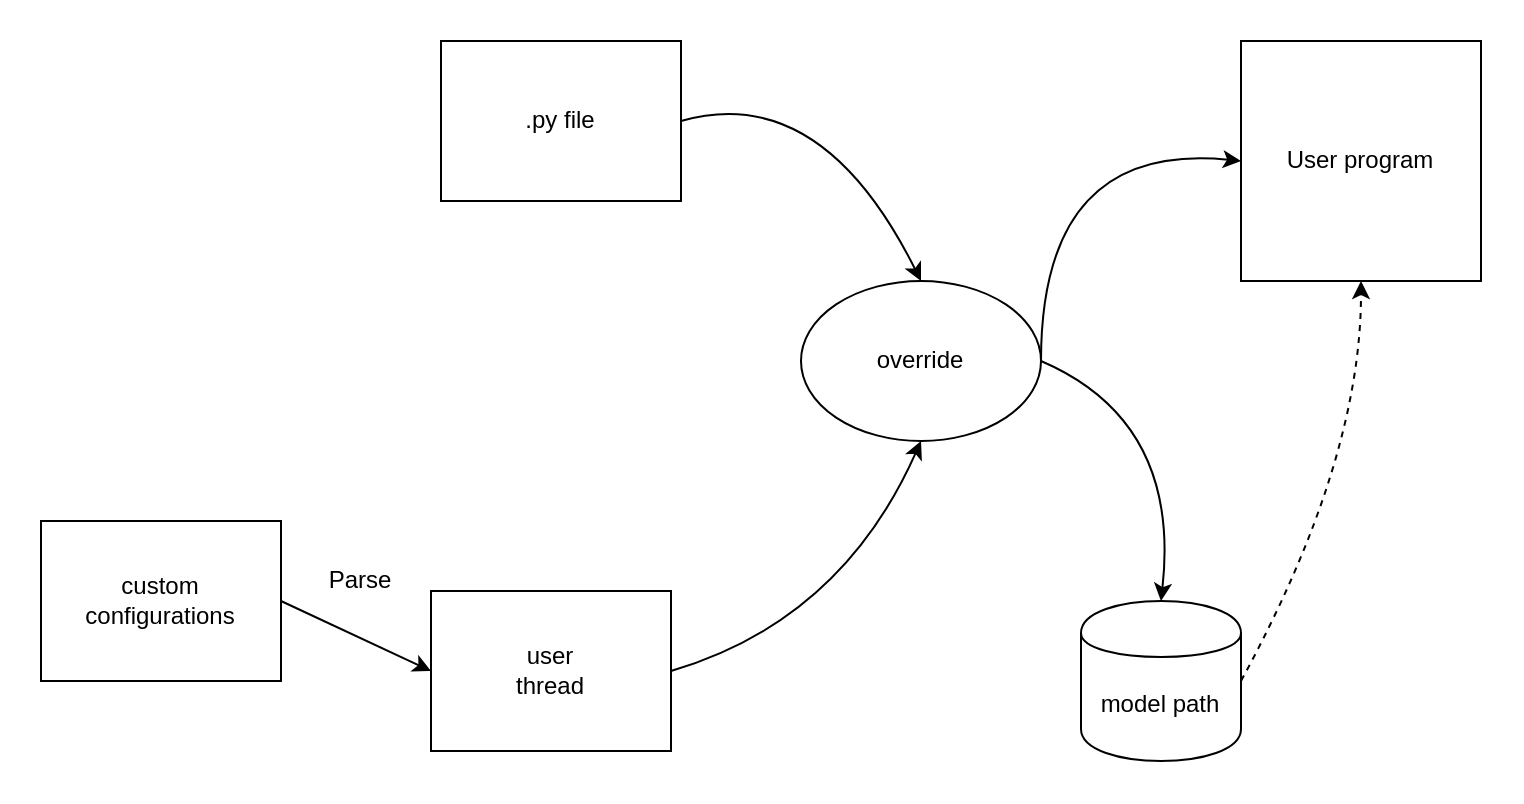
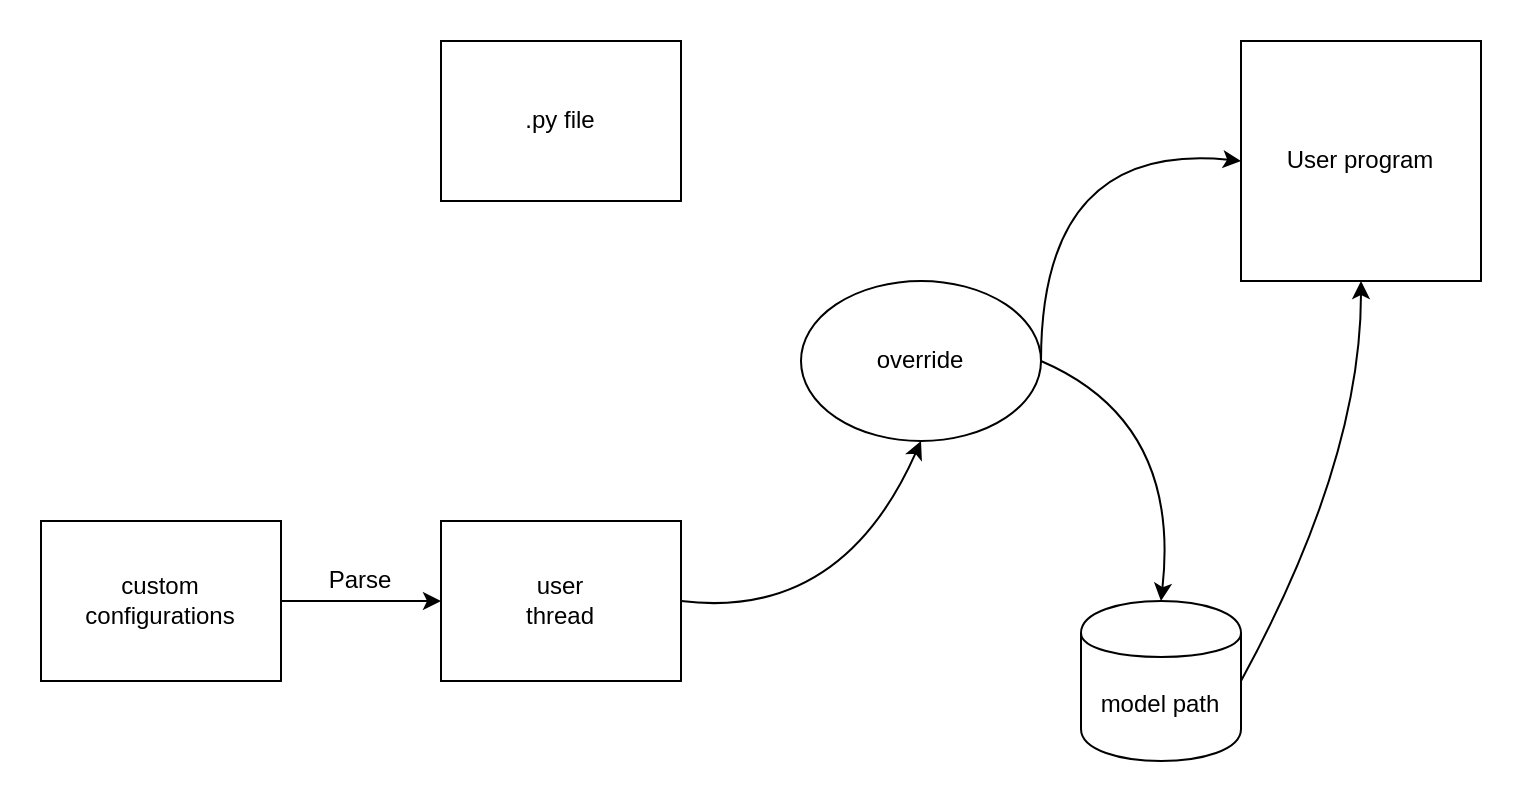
edge ".py file" -> "override": removed
edge "model path" -> "User program": style dashed -> solid
node "user thread": moved (551, 671) -> (561, 601)
